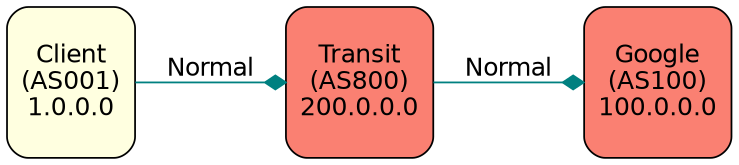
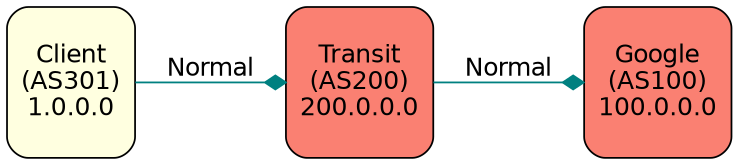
node "Client (AS001) 1.0.0.0": label "Client (AS001) 1.0.0.0" -> "Client (AS301) 1.0.0.0"
node "Transit (AS800) 200.0.0.0": label "Transit (AS800) 200.0.0.0" -> "Transit (AS200) 200.0.0.0"
